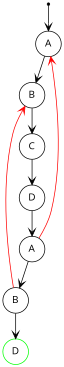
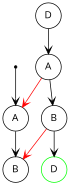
node "C": removed
